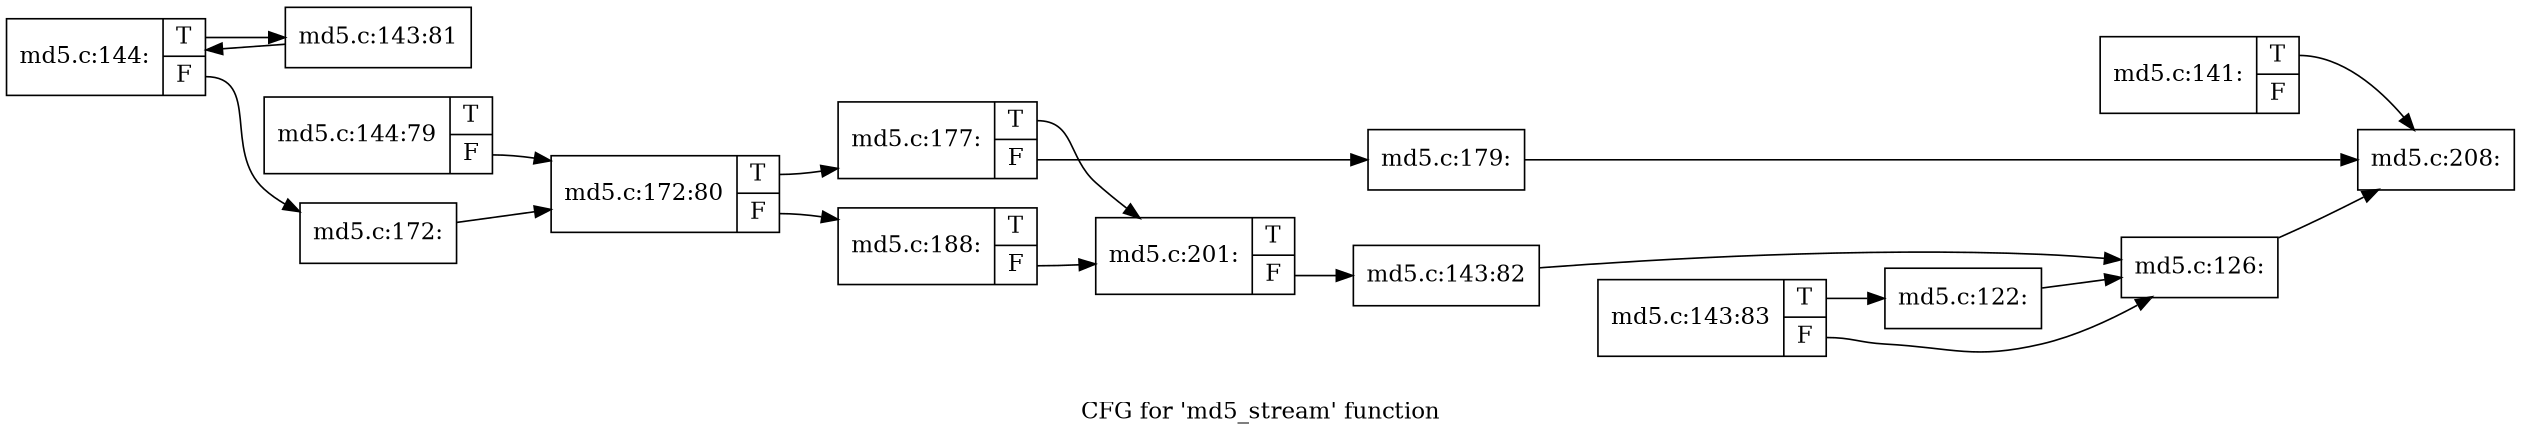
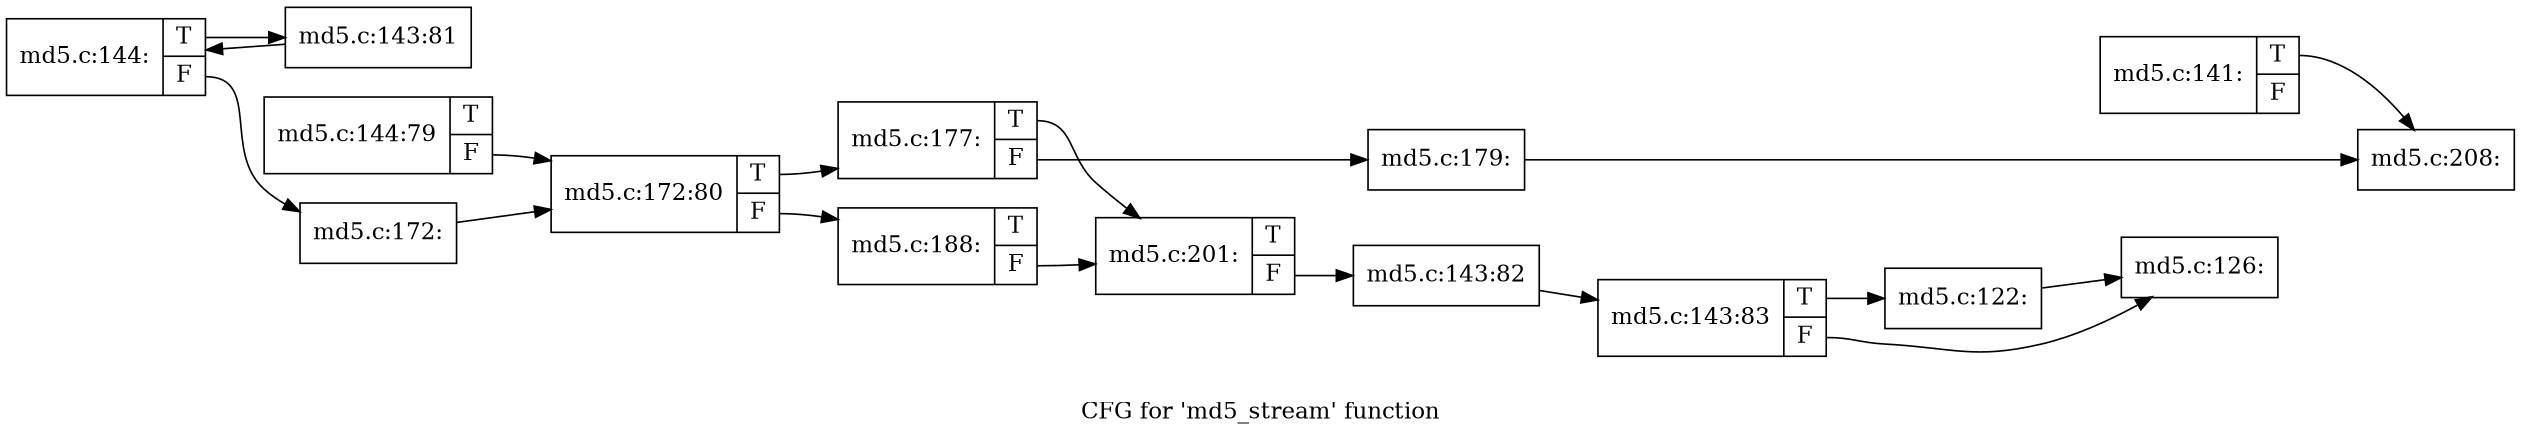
edge "md5.c:126:" -> "md5.c:208:": removed
edge "md5.c:143:82" -> "md5.c:126:": now "md5.c:143:82" -> "md5.c:143:83"
